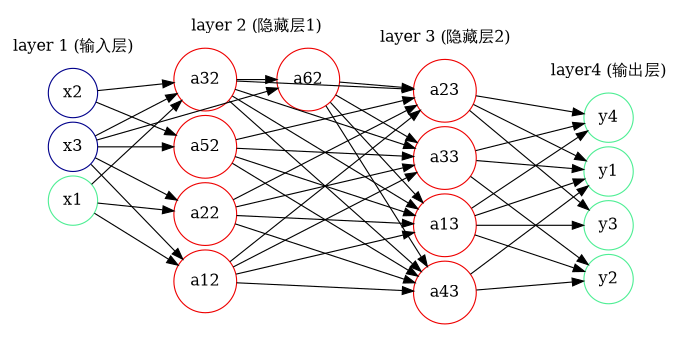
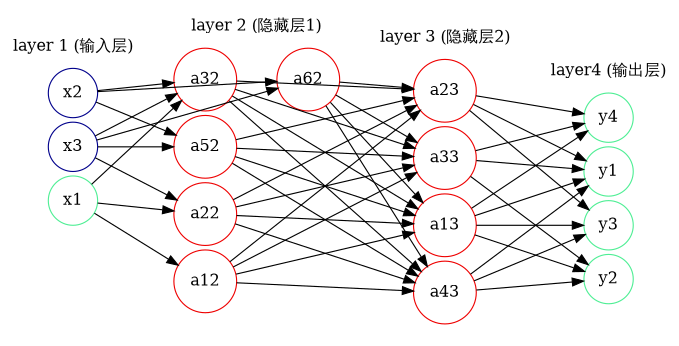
edge "a32" -> "a62": now "x2" -> "a62"
edge "x3" -> "a12": removed
edge "a43" -> "y3": added
